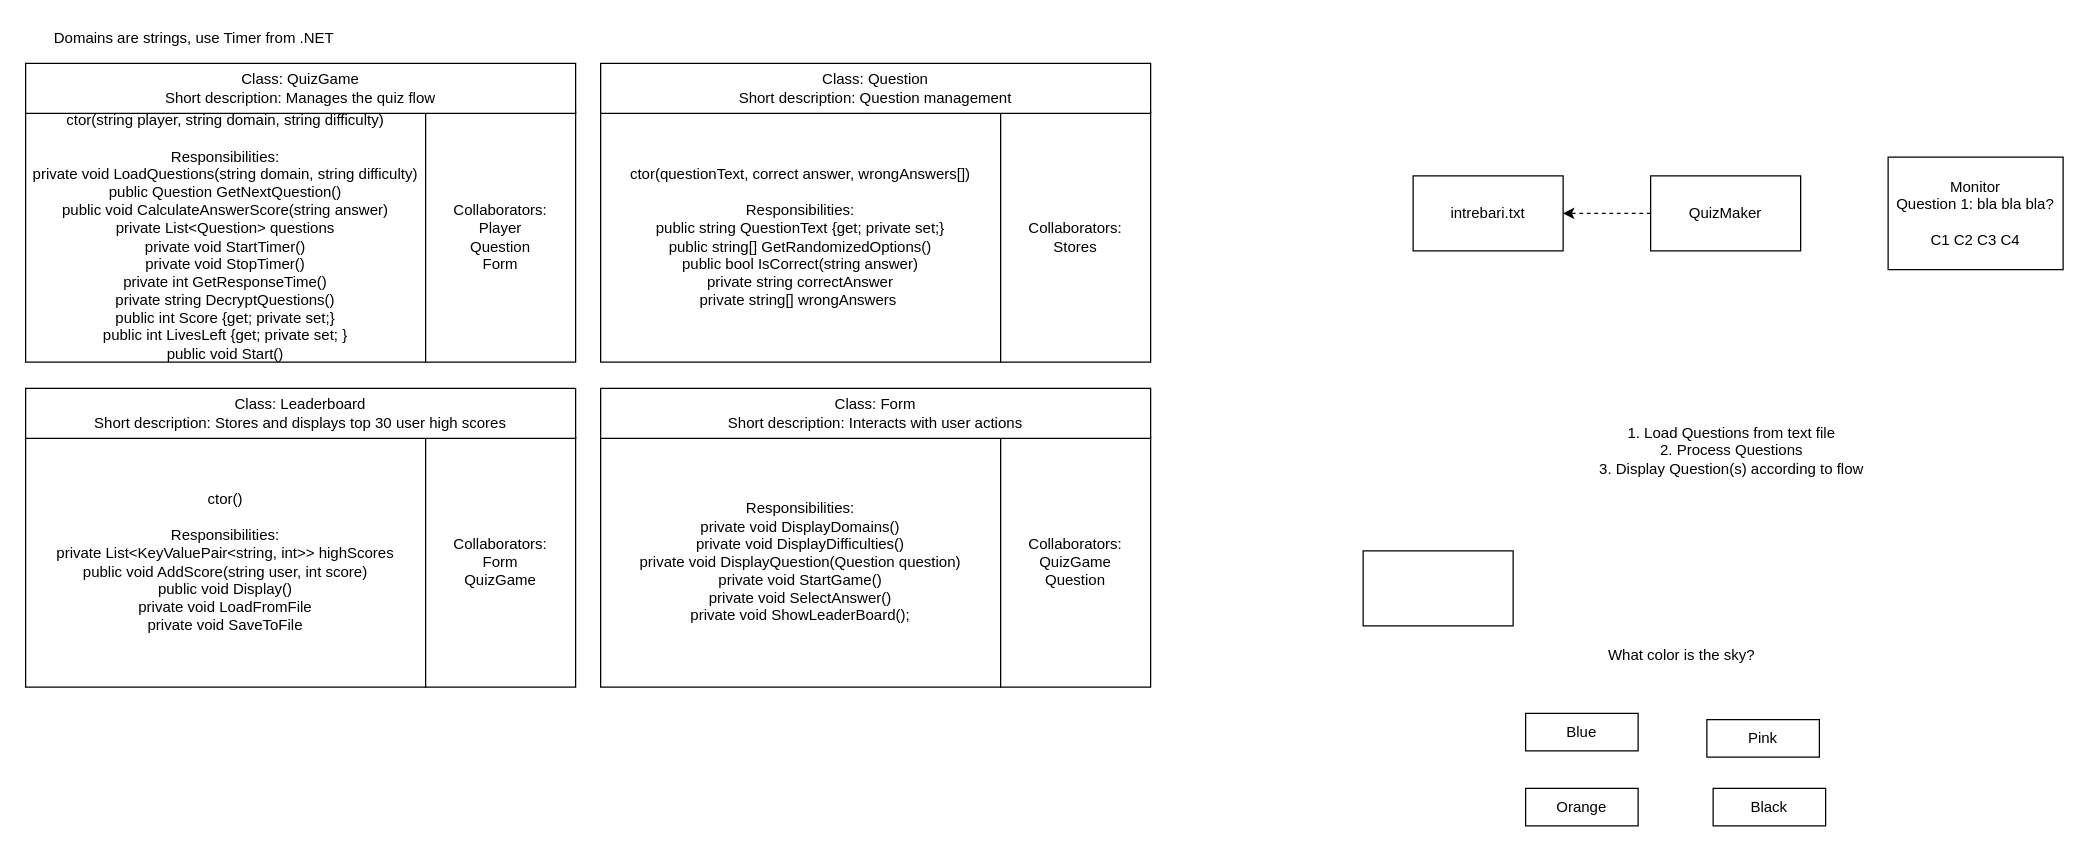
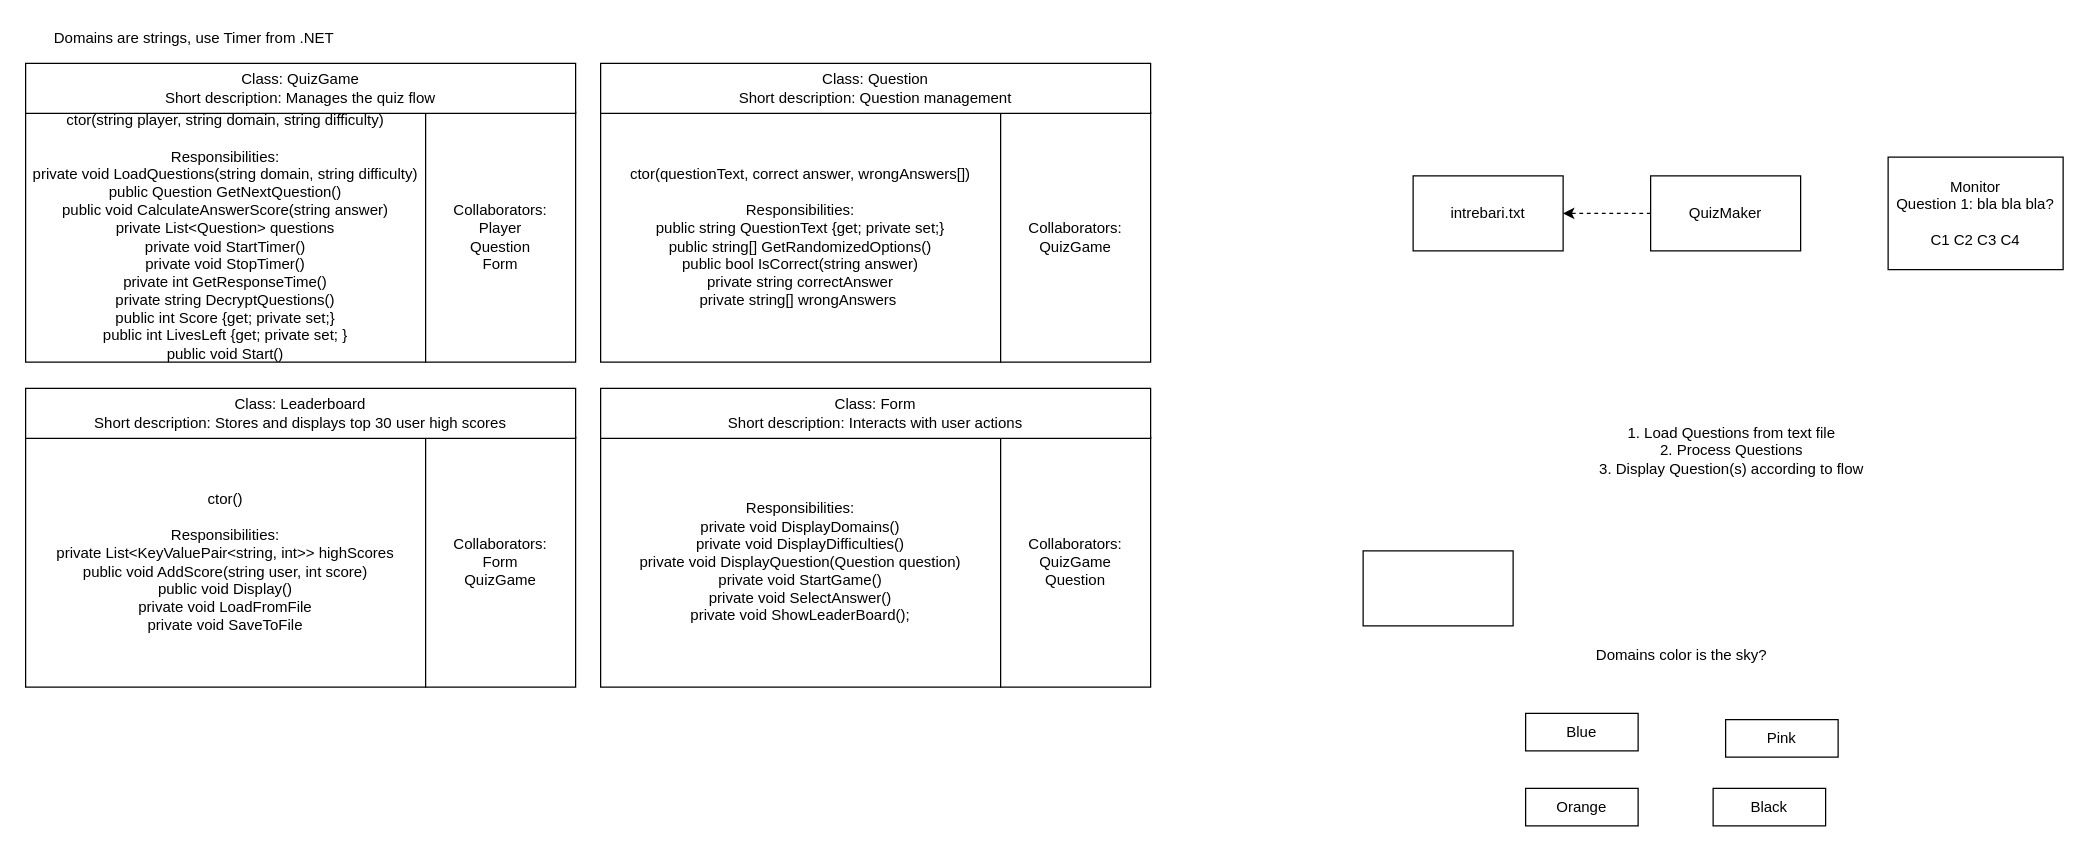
node "Collaborators: Stores": label "Collaborators: Stores" -> "Collaborators: QuizGame"
node "What color is the sky?": label "What color is the sky?" -> "Domains color is the sky?"
node "Pink": moved (1763, 738) -> (1782, 738)
